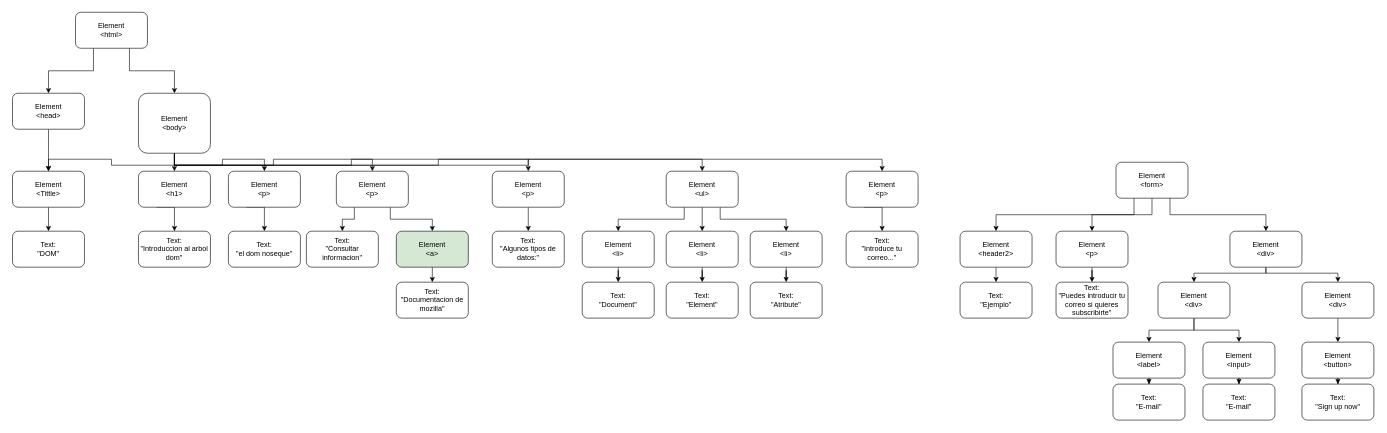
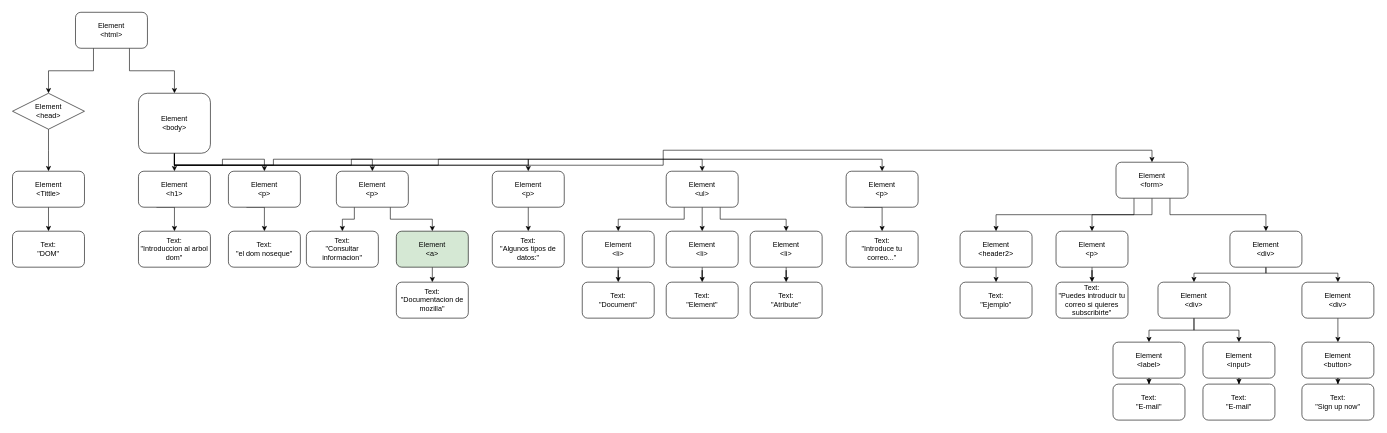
node "Element <head>": shape rounded rectangle -> diamond
edge "Element <body>" -> "Element <Tittle>": now "Element <body>" -> "Element <form>"
